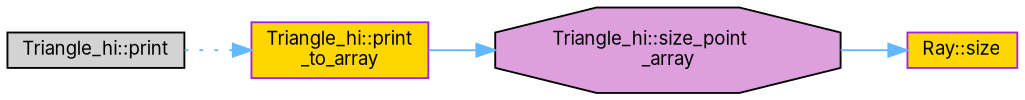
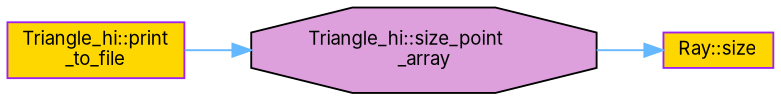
node "Triangle_hi::print": removed
node "Triangle_hi::print _to_array": label "Triangle_hi::print _to_array" -> "Triangle_hi::print _to_file"
